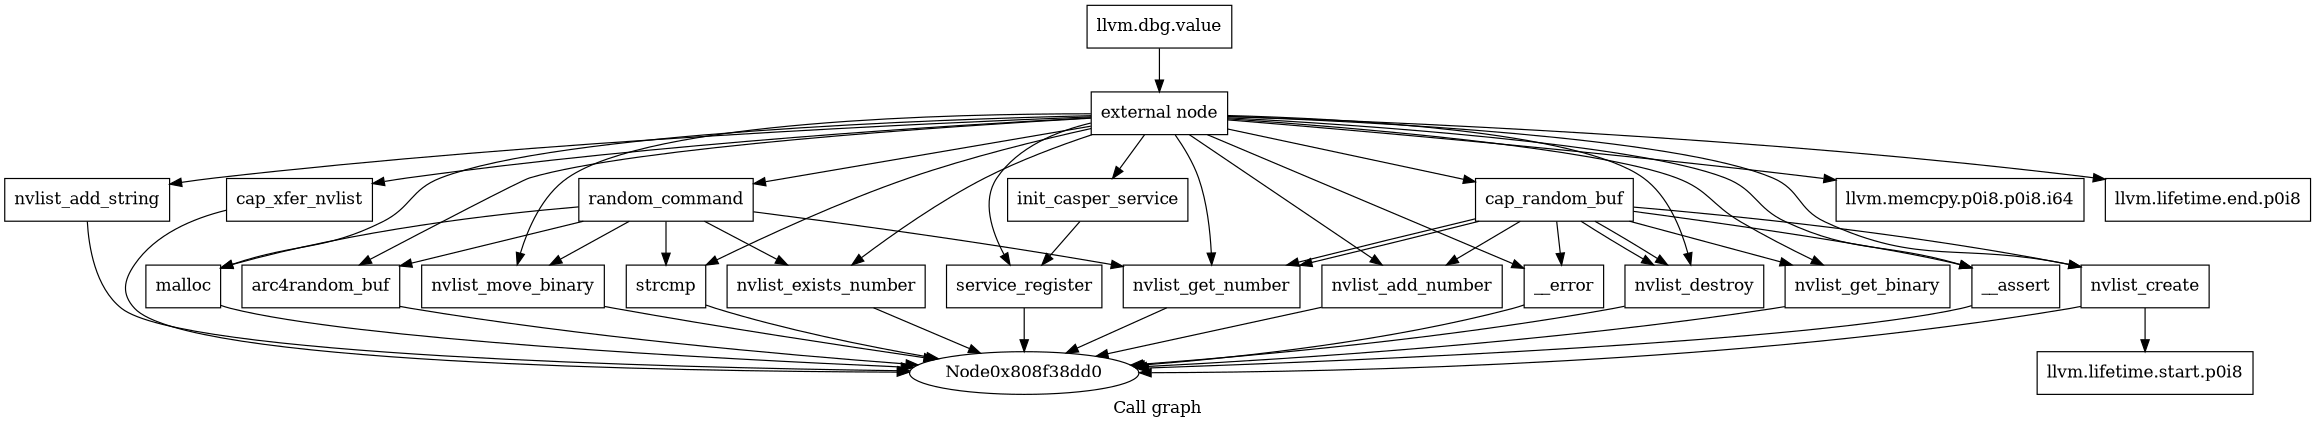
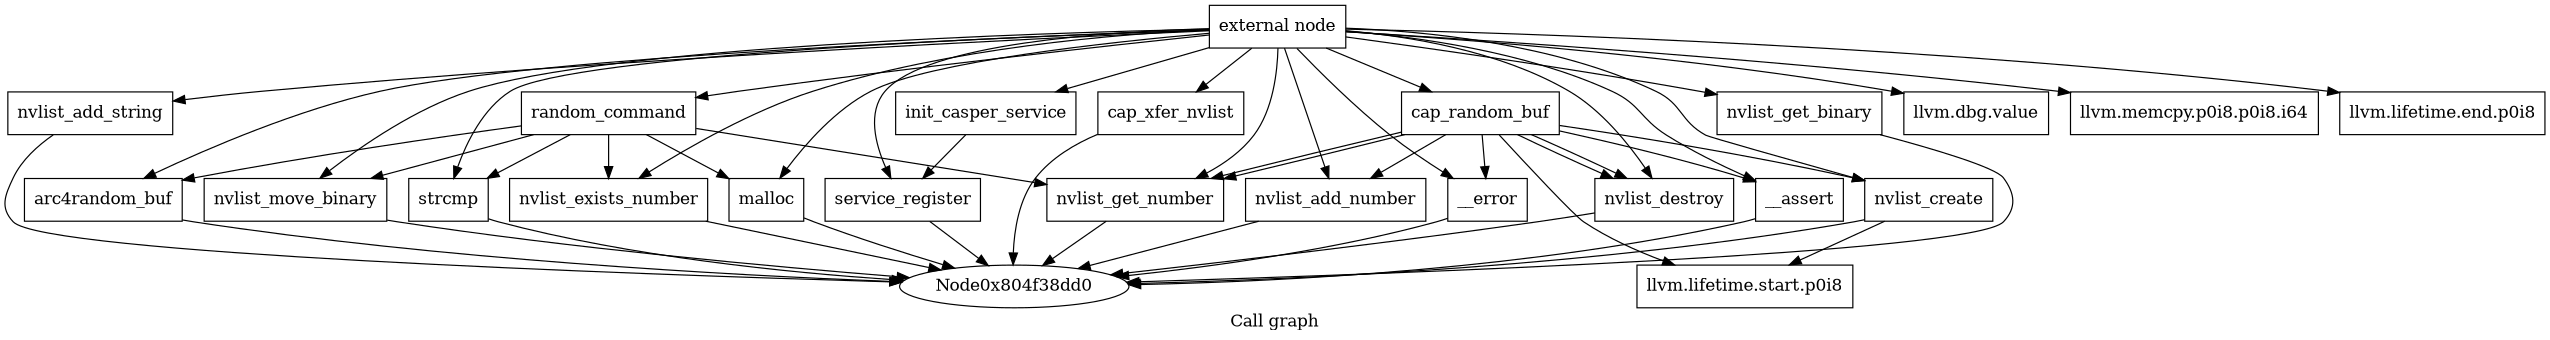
edge "llvm.dbg.value" -> "external node": reversed
edge "cap_random_buf" -> "nvlist_get_binary": now "cap_random_buf" -> "llvm.lifetime.start.p0i8"
node "Node0x808f38dd0": label "Node0x808f38dd0" -> "Node0x804f38dd0"
